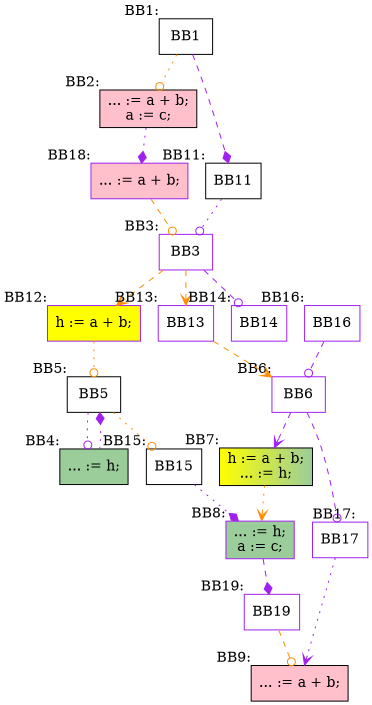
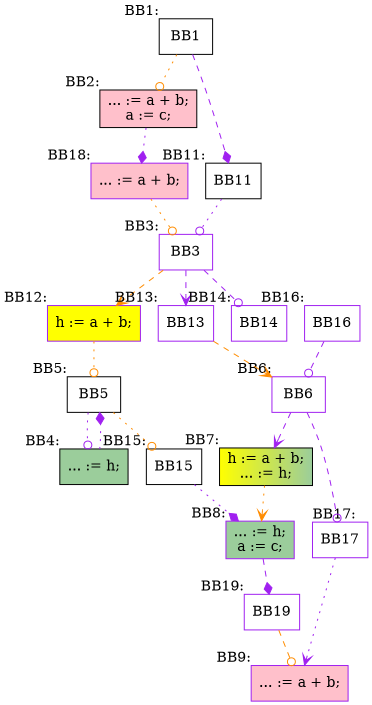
edge "... := a + b; BB18:" -> "BB3 BB3:": style dashed -> dotted
edge "BB3 BB3:" -> "BB13 BB13:": color darkorange -> purple
node "... := a + b; BB9:": color black -> purple
